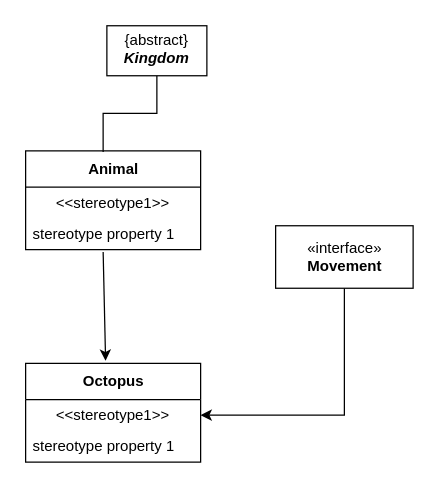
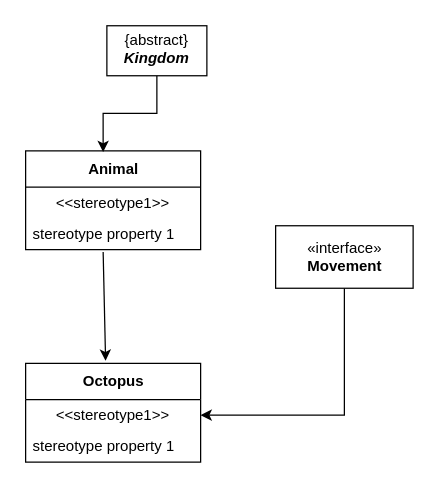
edge "{abstract} Kingdom" -- "Animal": arrowhead none -> classic
